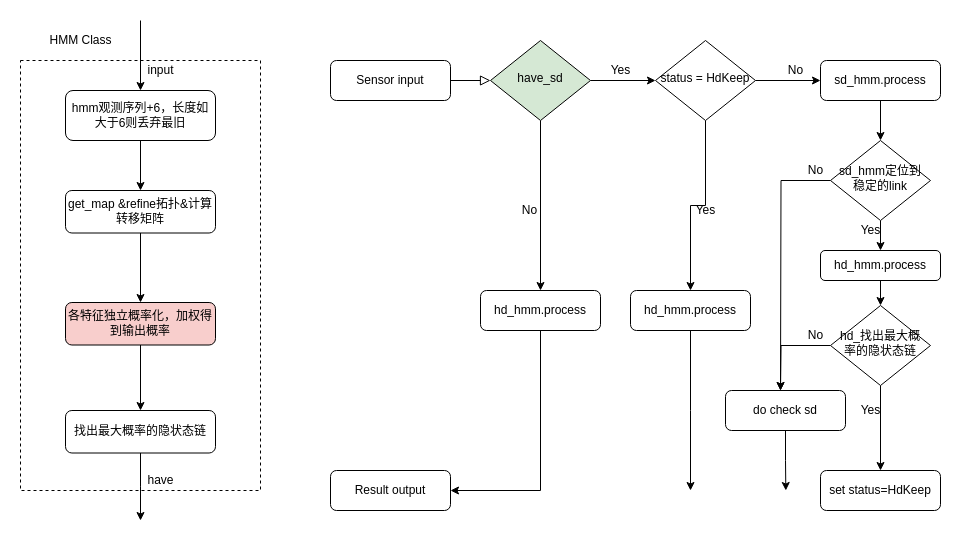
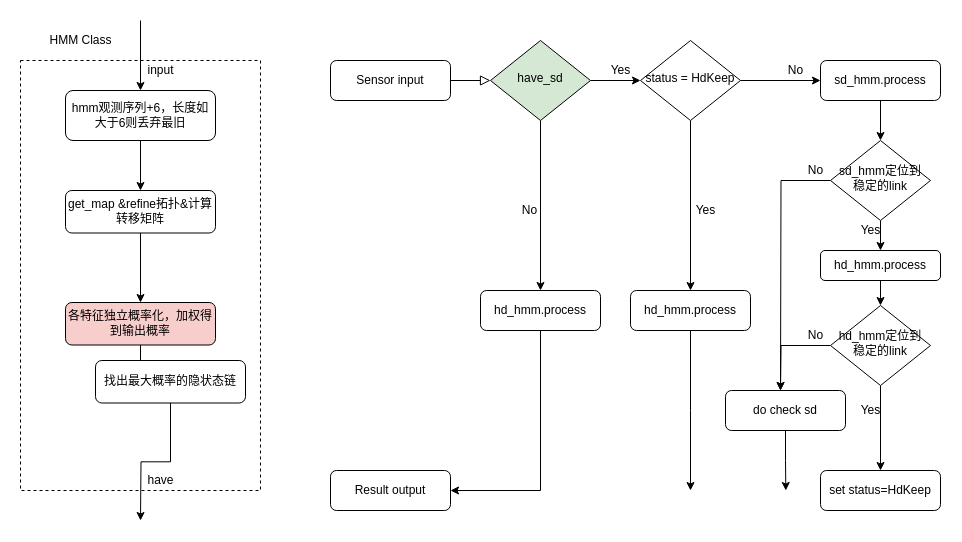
node "status = HdKeep": moved (706, 81) -> (691, 81)
node "hd_找出最大概率的隐状态链": label "hd_找出最大概率的隐状态链" -> "hd_hmm定位到稳定的link"
node "找出最大概率的隐状态链": moved (141, 432) -> (171, 382)
